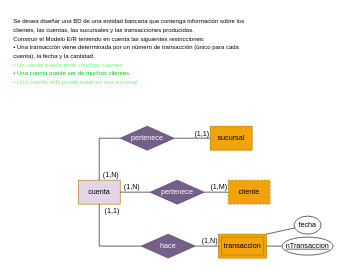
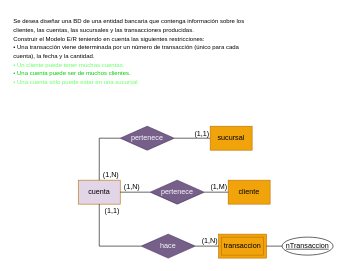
node "cliente": style dashed -> solid
node "fecha": removed
edge "fecha" -- "transaccion": removed
